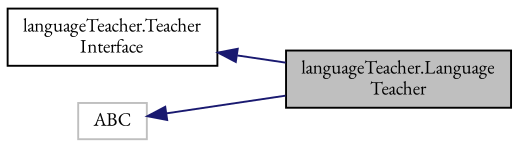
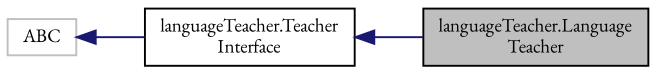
edge "languageTeacher.Language Teacher" -> "ABC": now "languageTeacher.Teacher Interface" -> "ABC"
